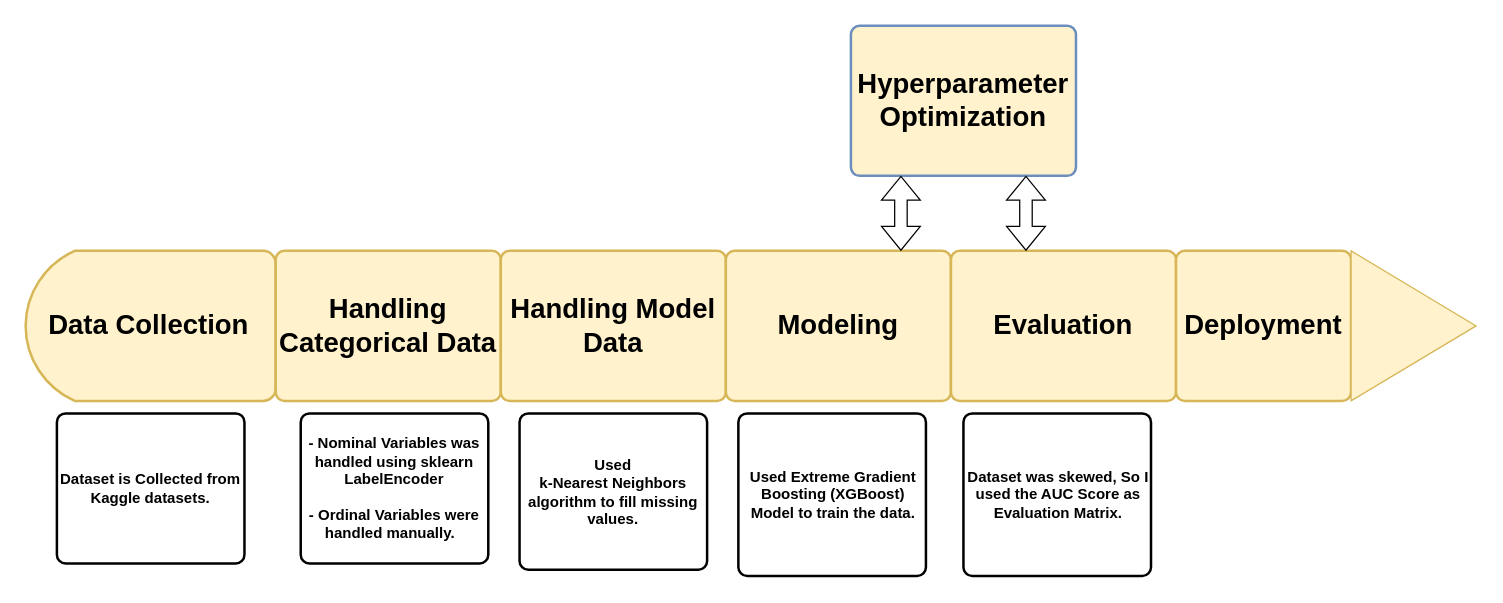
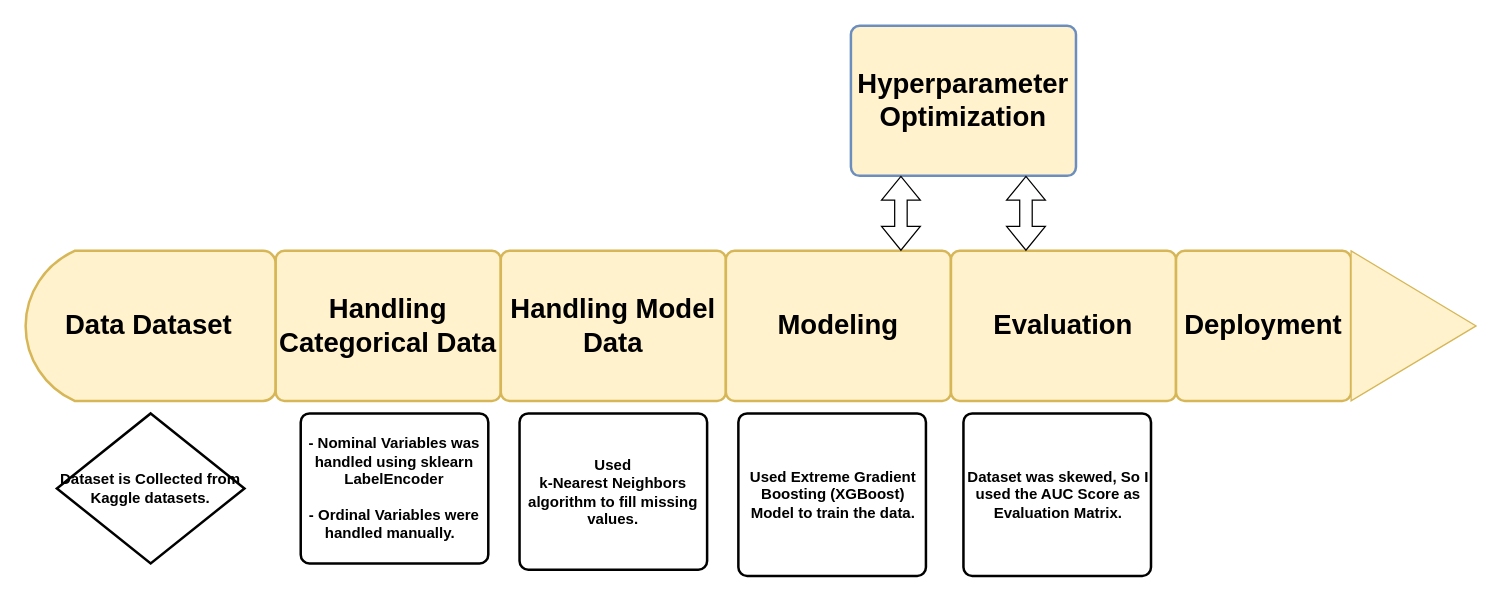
node "Data Collection": label "Data Collection" -> "Data Dataset"
node "Dataset is Collected from Kaggle datasets.": shape rounded rectangle -> diamond
